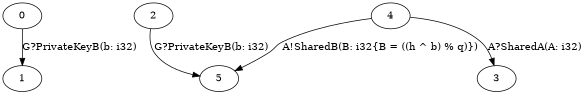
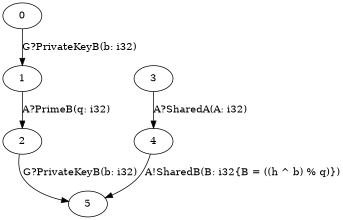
edge "4" -> "3": reversed
edge "1" -> "2": added, label "A?PrimeB(q: i32)"
